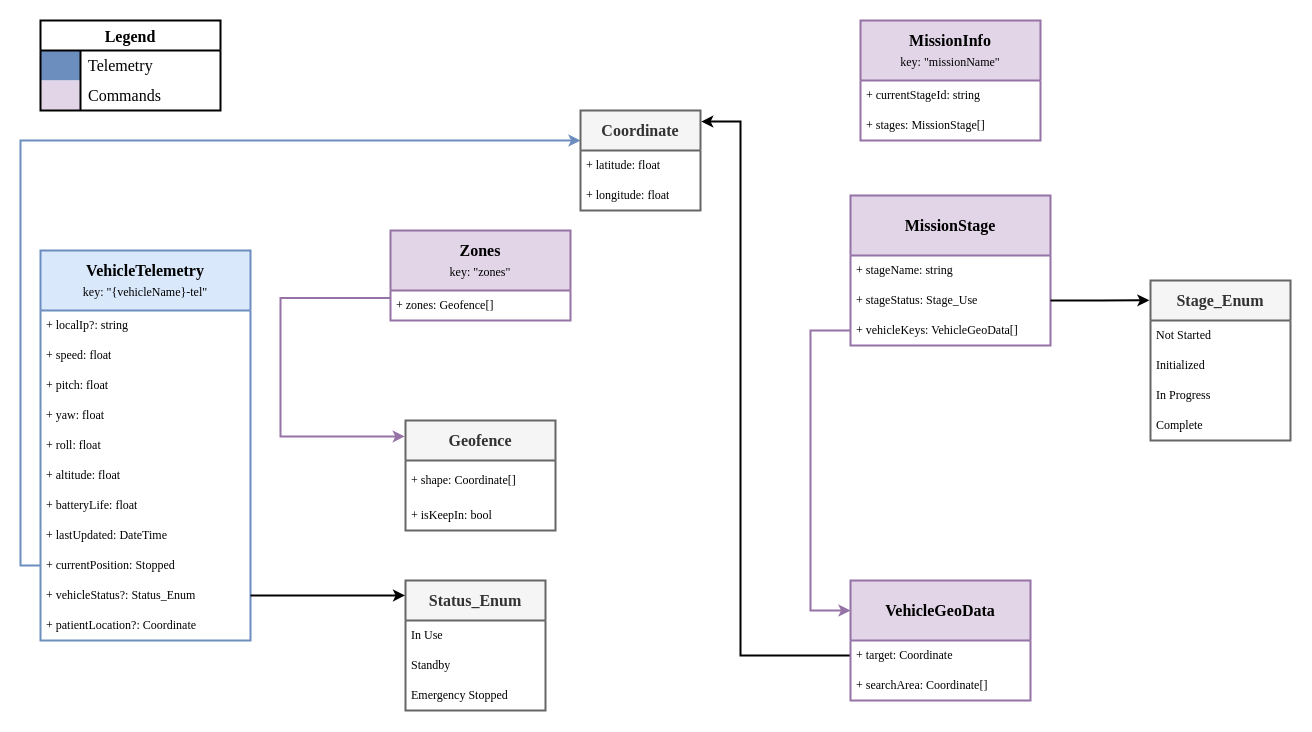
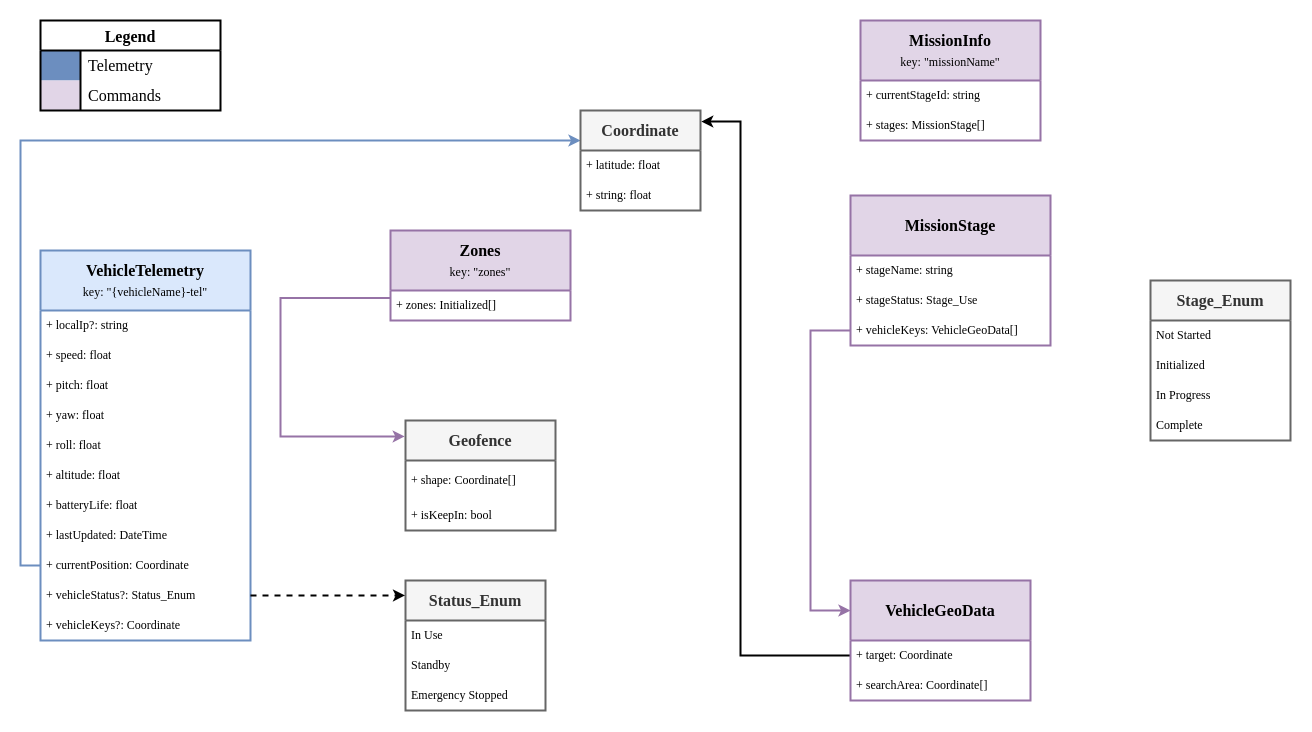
node "+ longitude: float": label "+ longitude: float" -> "+ string: float"
edge "+ stageStatus: Stage_Use" -> "Stage_Enum": removed
node "+ zones: Geofence[]": label "+ zones: Geofence[]" -> "+ zones: Initialized[]"
node "+ currentPosition: Stopped": label "+ currentPosition: Stopped" -> "+ currentPosition: Coordinate"
edge "+ vehicleStatus?: Status_Enum" -> "Status_Enum": style solid -> dashed
node "+ patientLocation?: Coordinate": label "+ patientLocation?: Coordinate" -> "+ vehicleKeys?: Coordinate"
